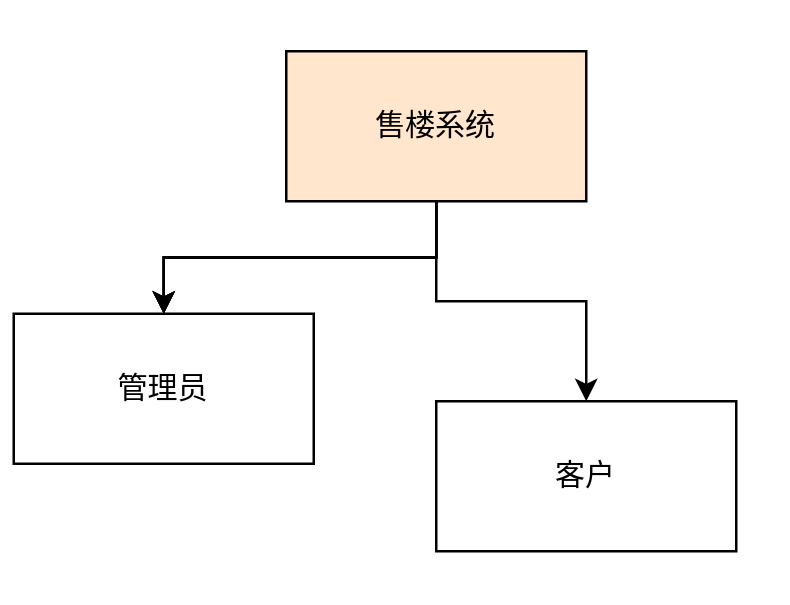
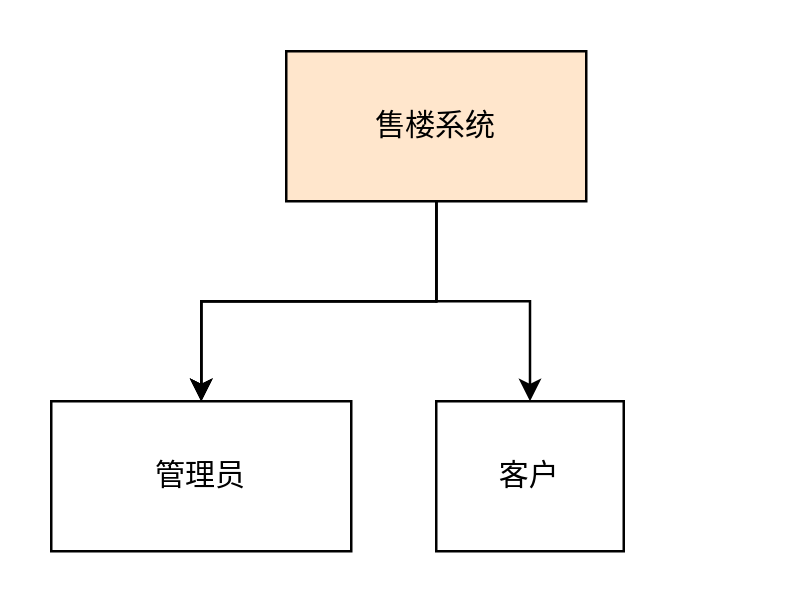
node "管理员": moved (164, 389) -> (201, 476)
node "客户": size 300x150 -> 188x150
